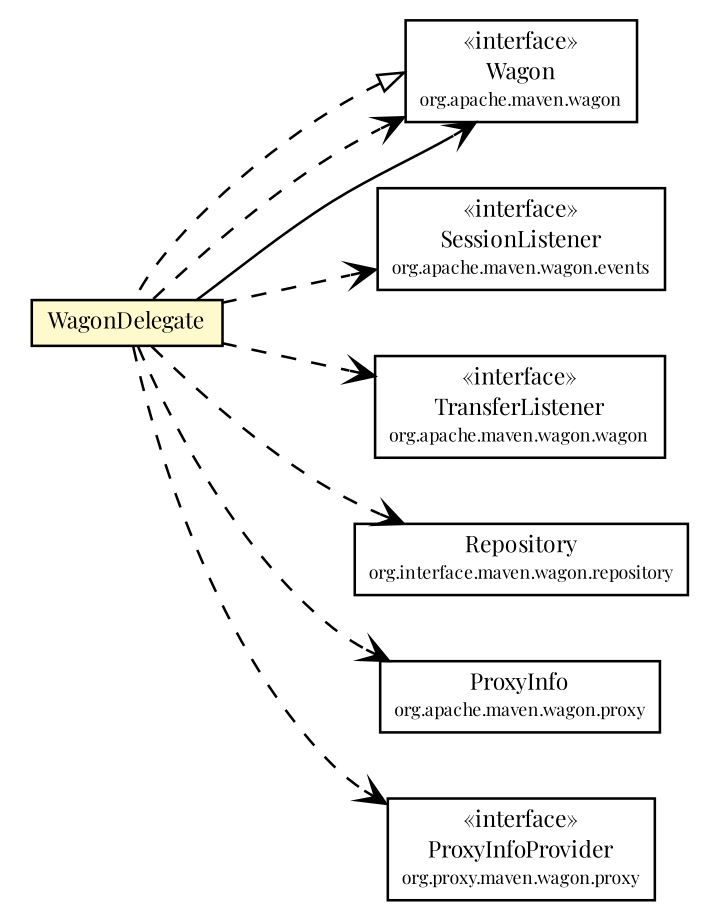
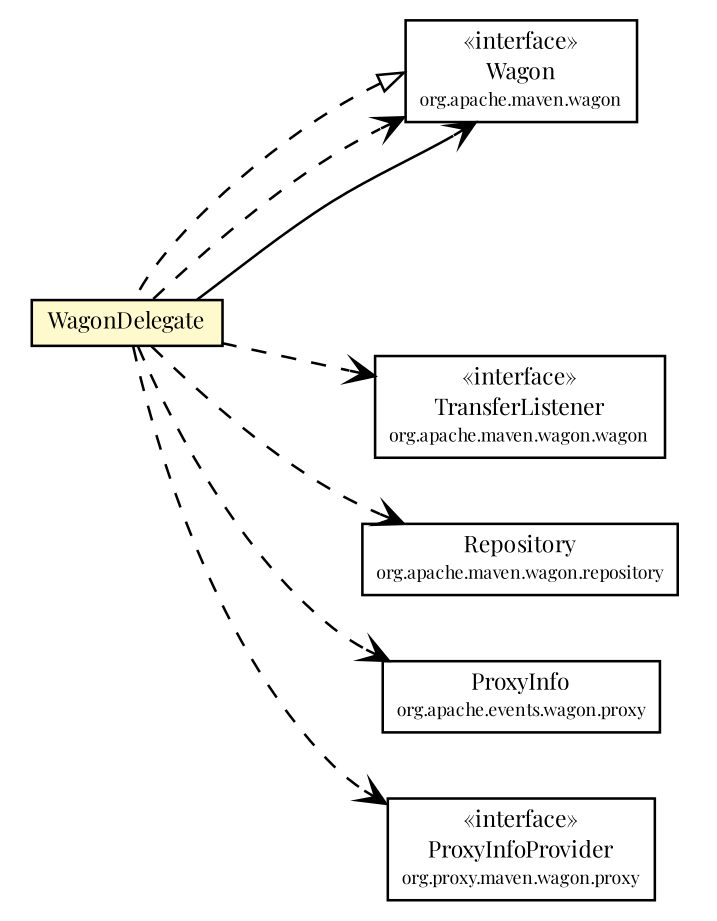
node "SessionListener": removed
node "Repository": text "org.interface.maven.wagon.repository" -> "org.apache.maven.wagon.repository"
node "ProxyInfo": text "org.apache.maven.wagon.proxy" -> "org.apache.events.wagon.proxy"
